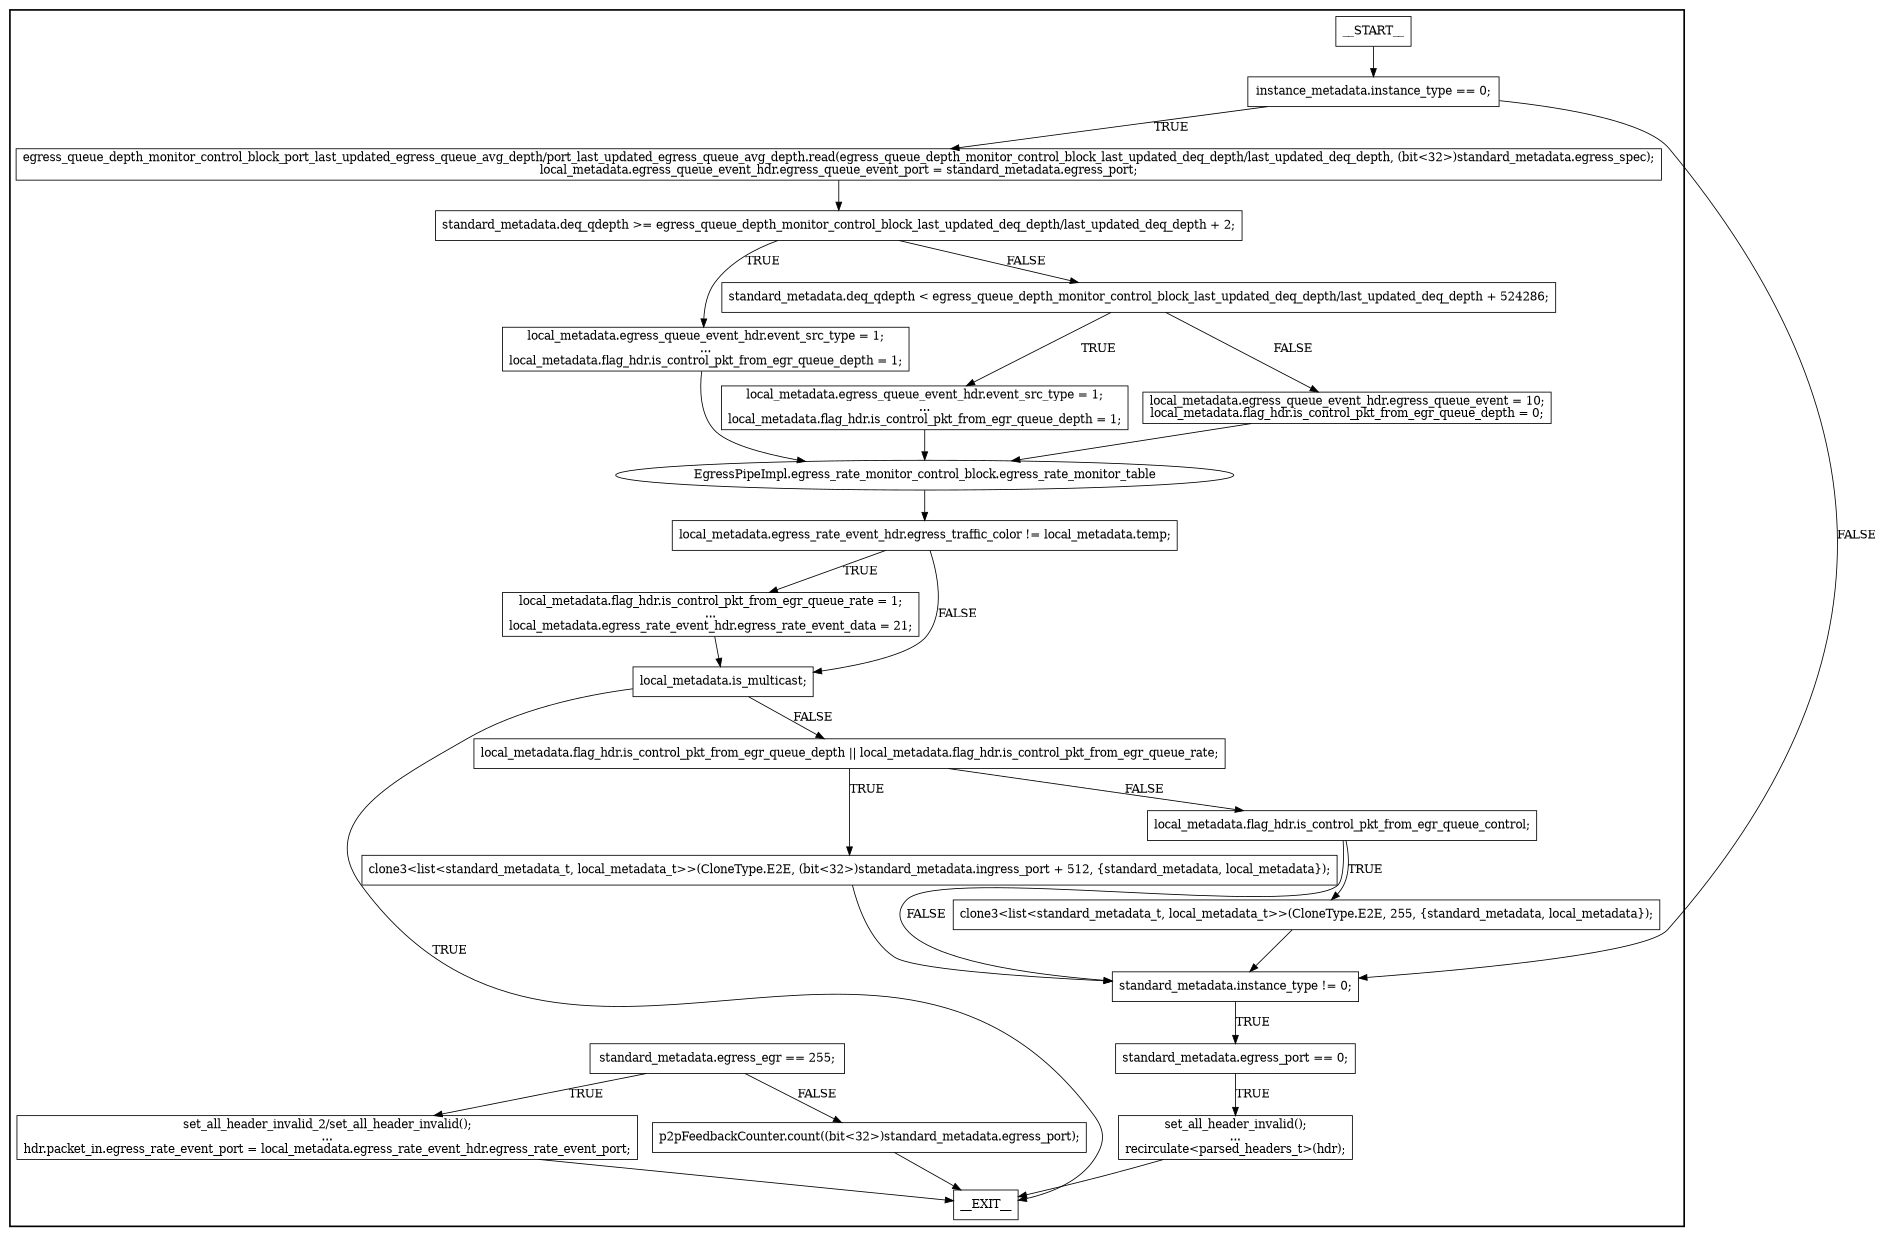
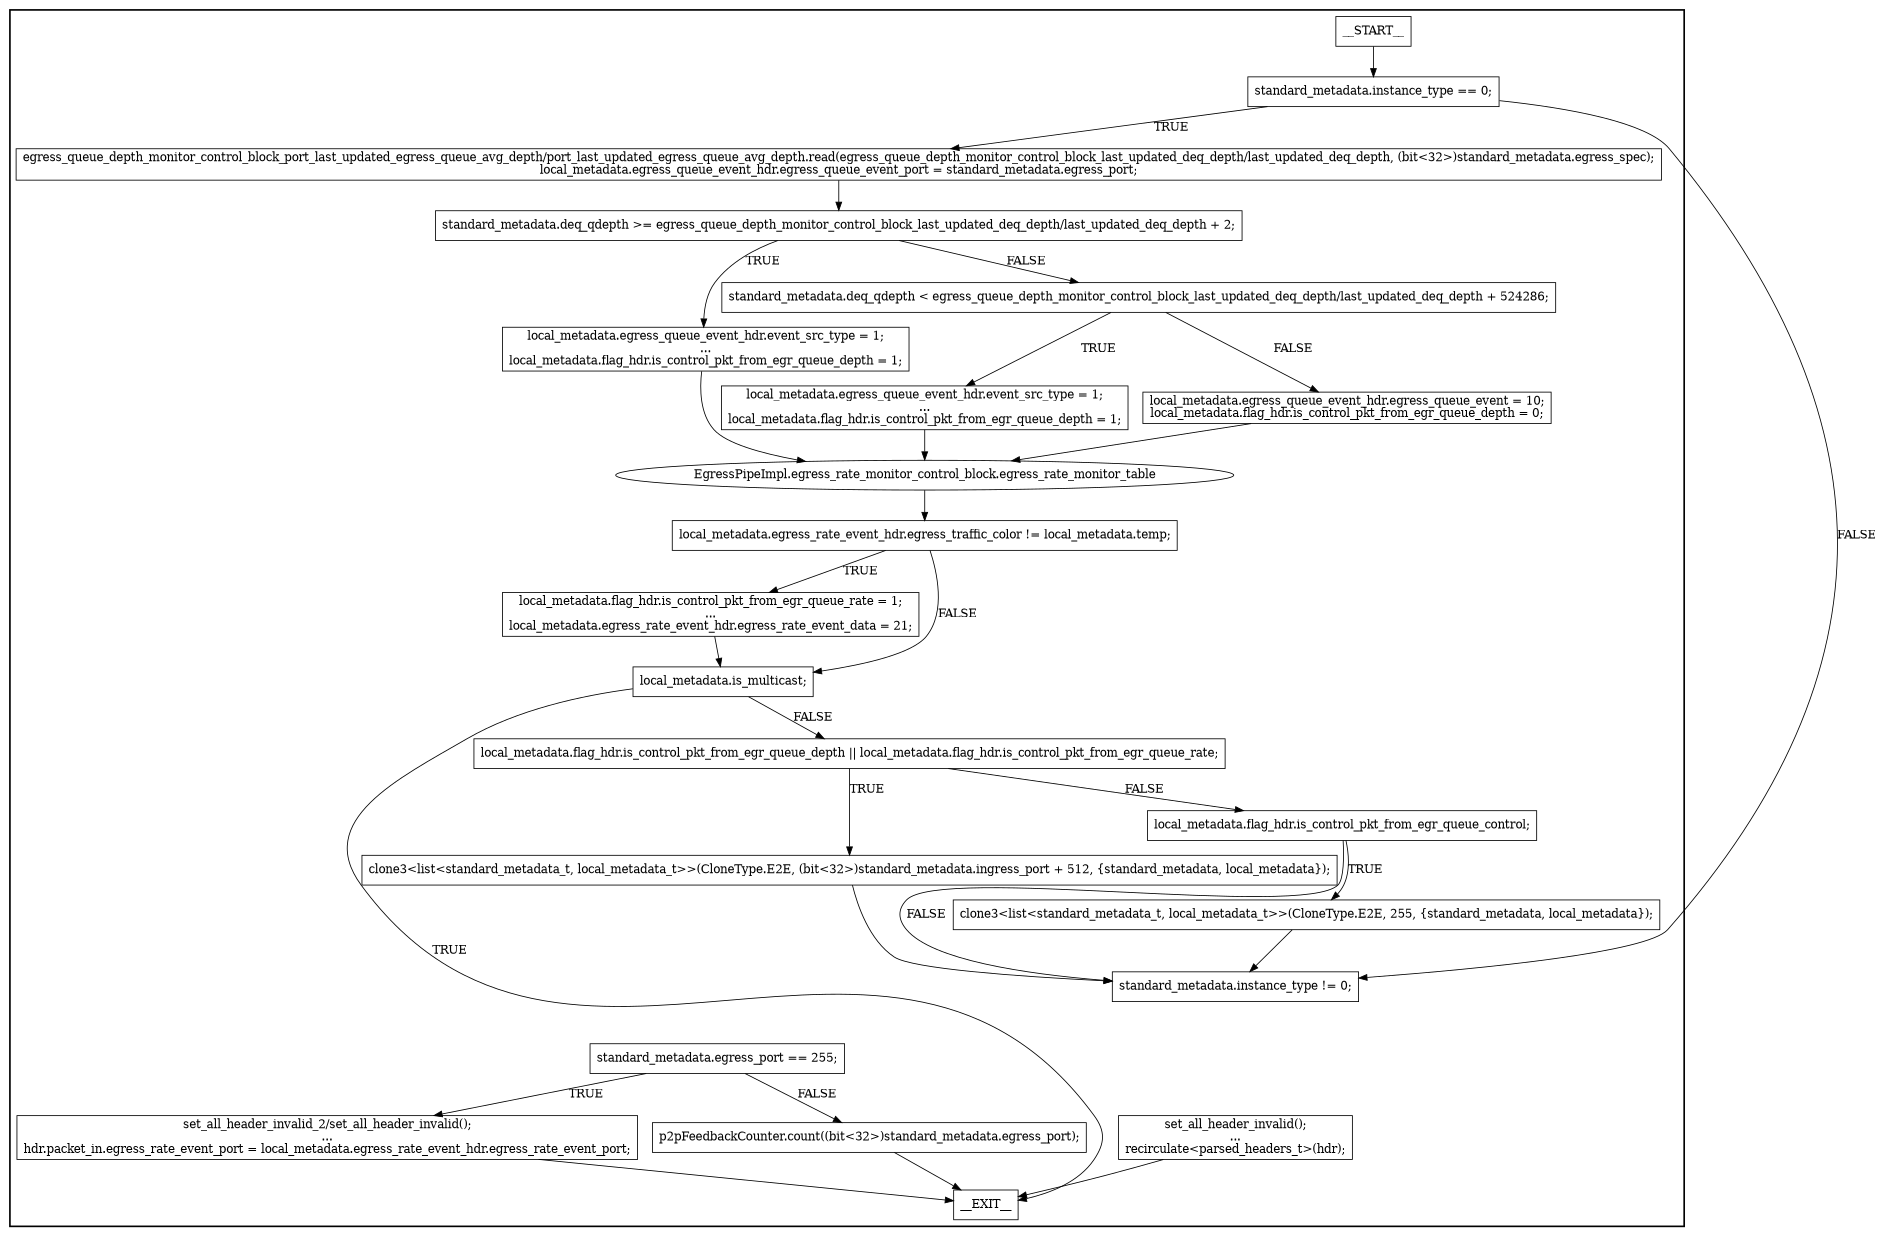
node "instance_metadata.instance_type == 0;": label "instance_metadata.instance_type == 0;" -> "standard_metadata.instance_type == 0;"
node "standard_metadata.egress_egr == 255;": label "standard_metadata.egress_egr == 255;" -> "standard_metadata.egress_port == 255;"
node "standard_metadata.egress_port == 0;": removed
